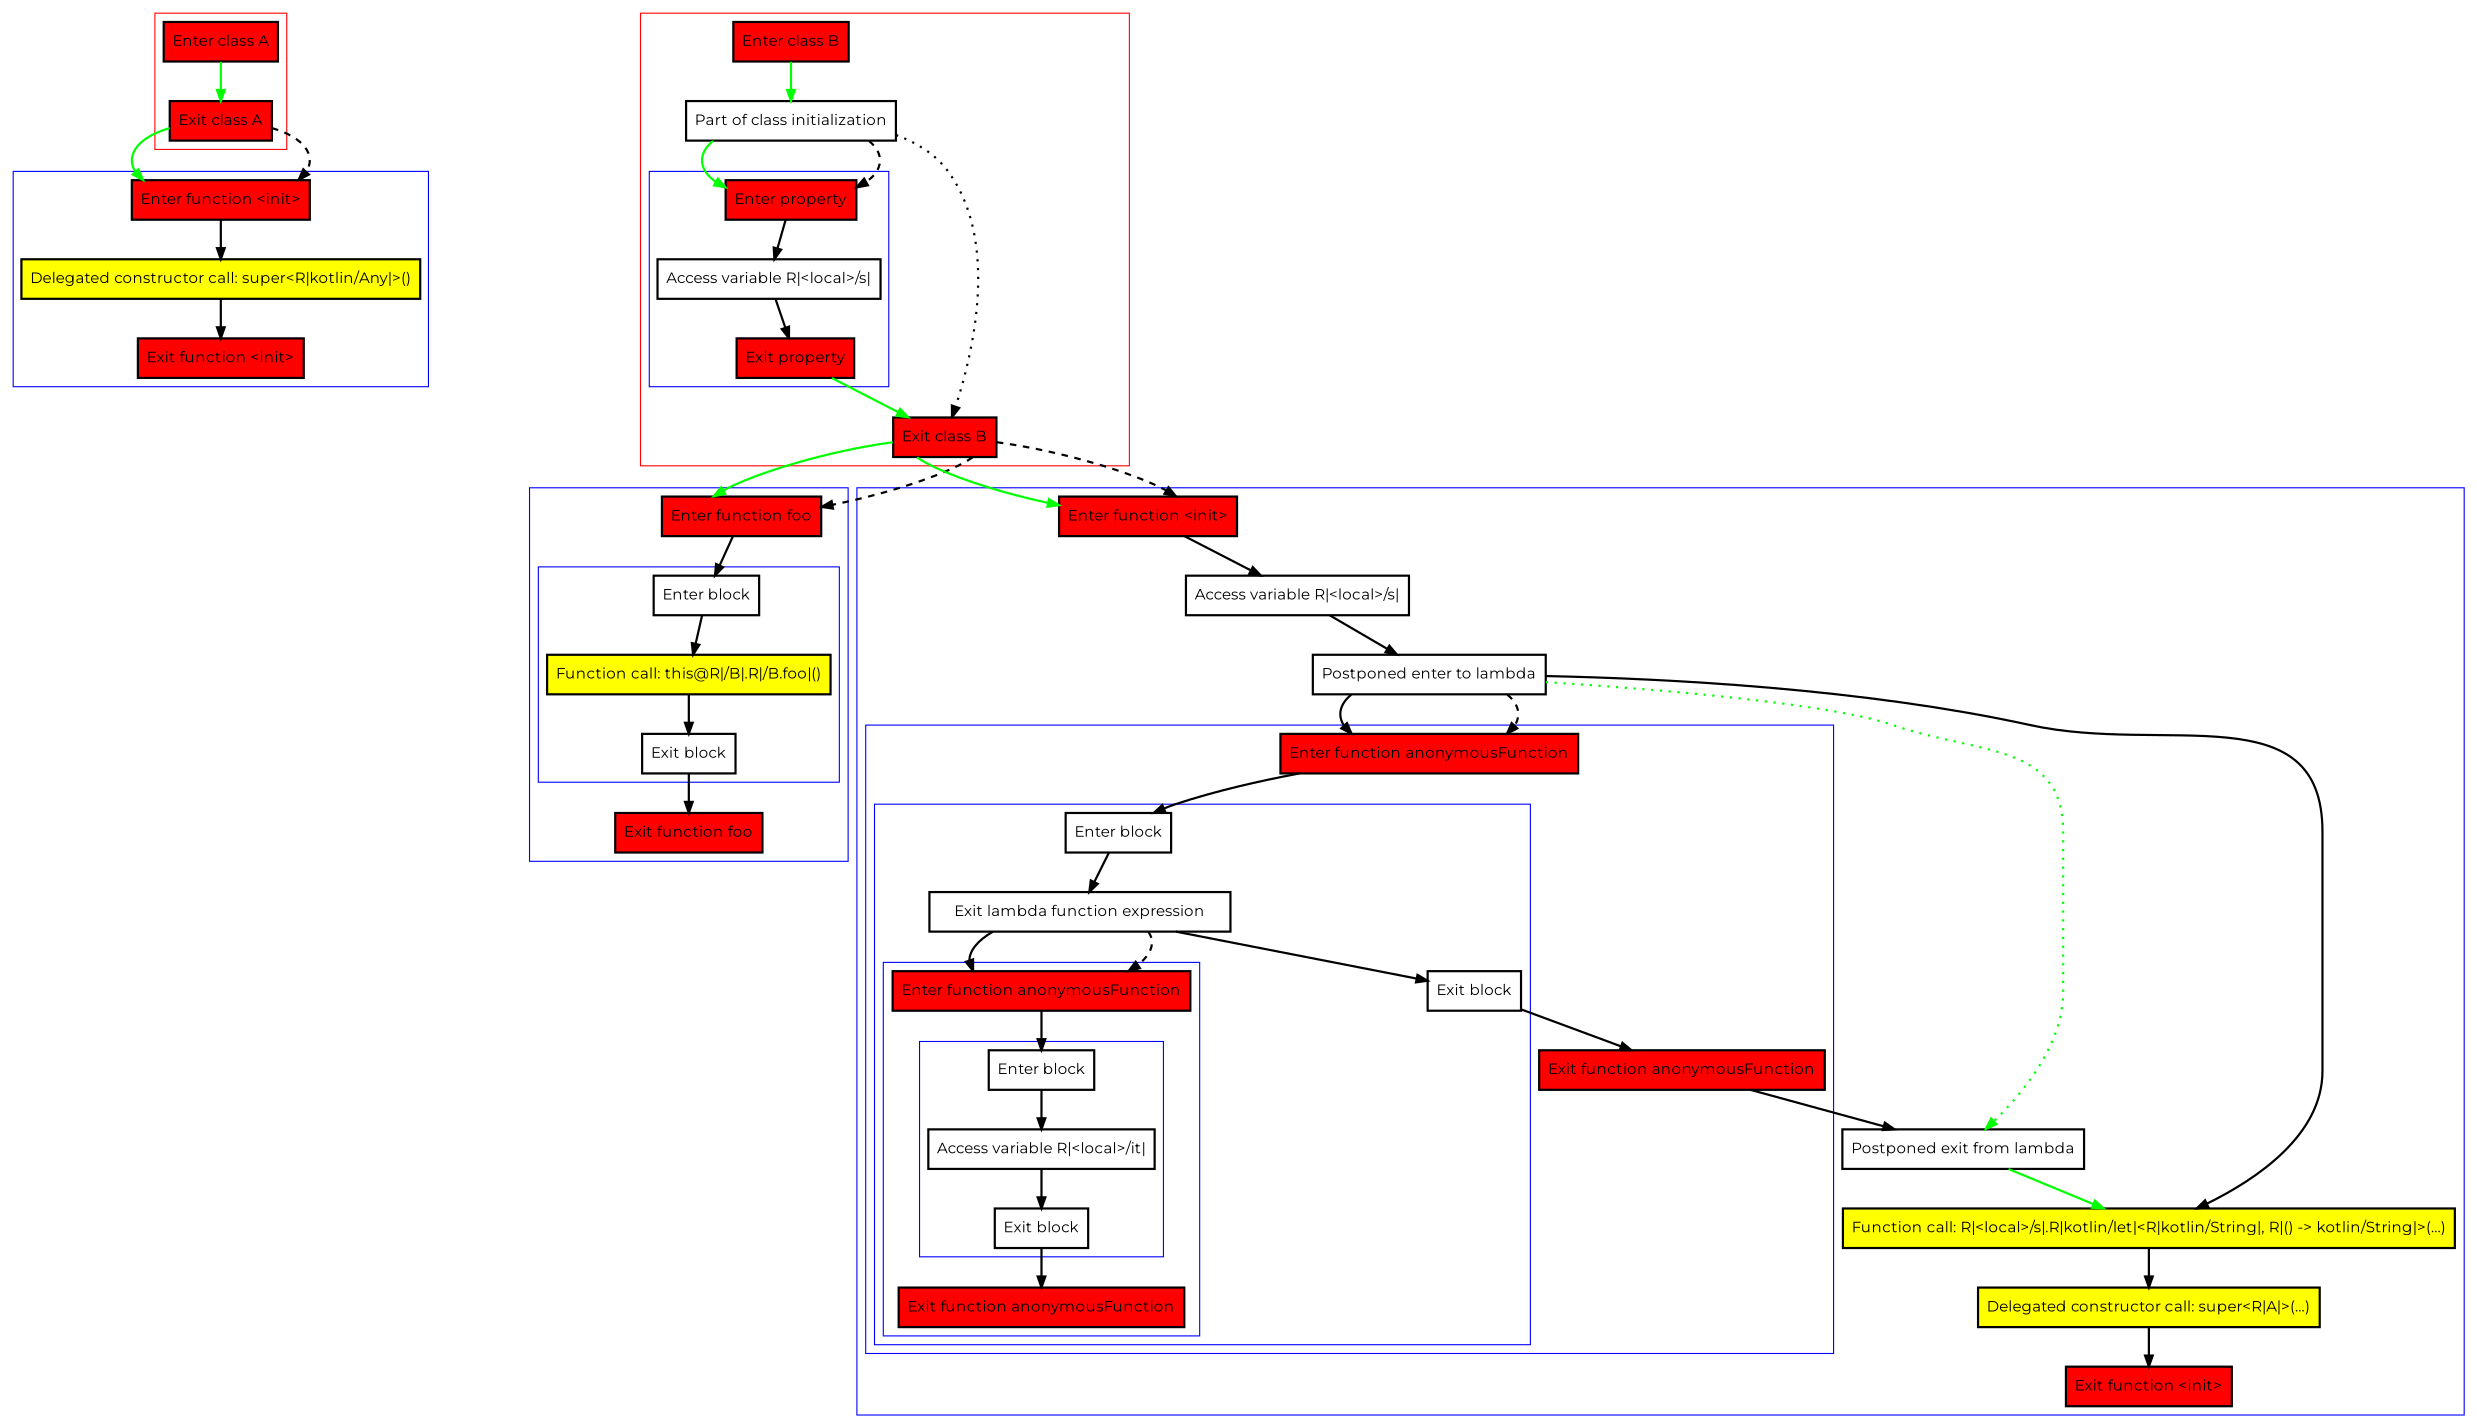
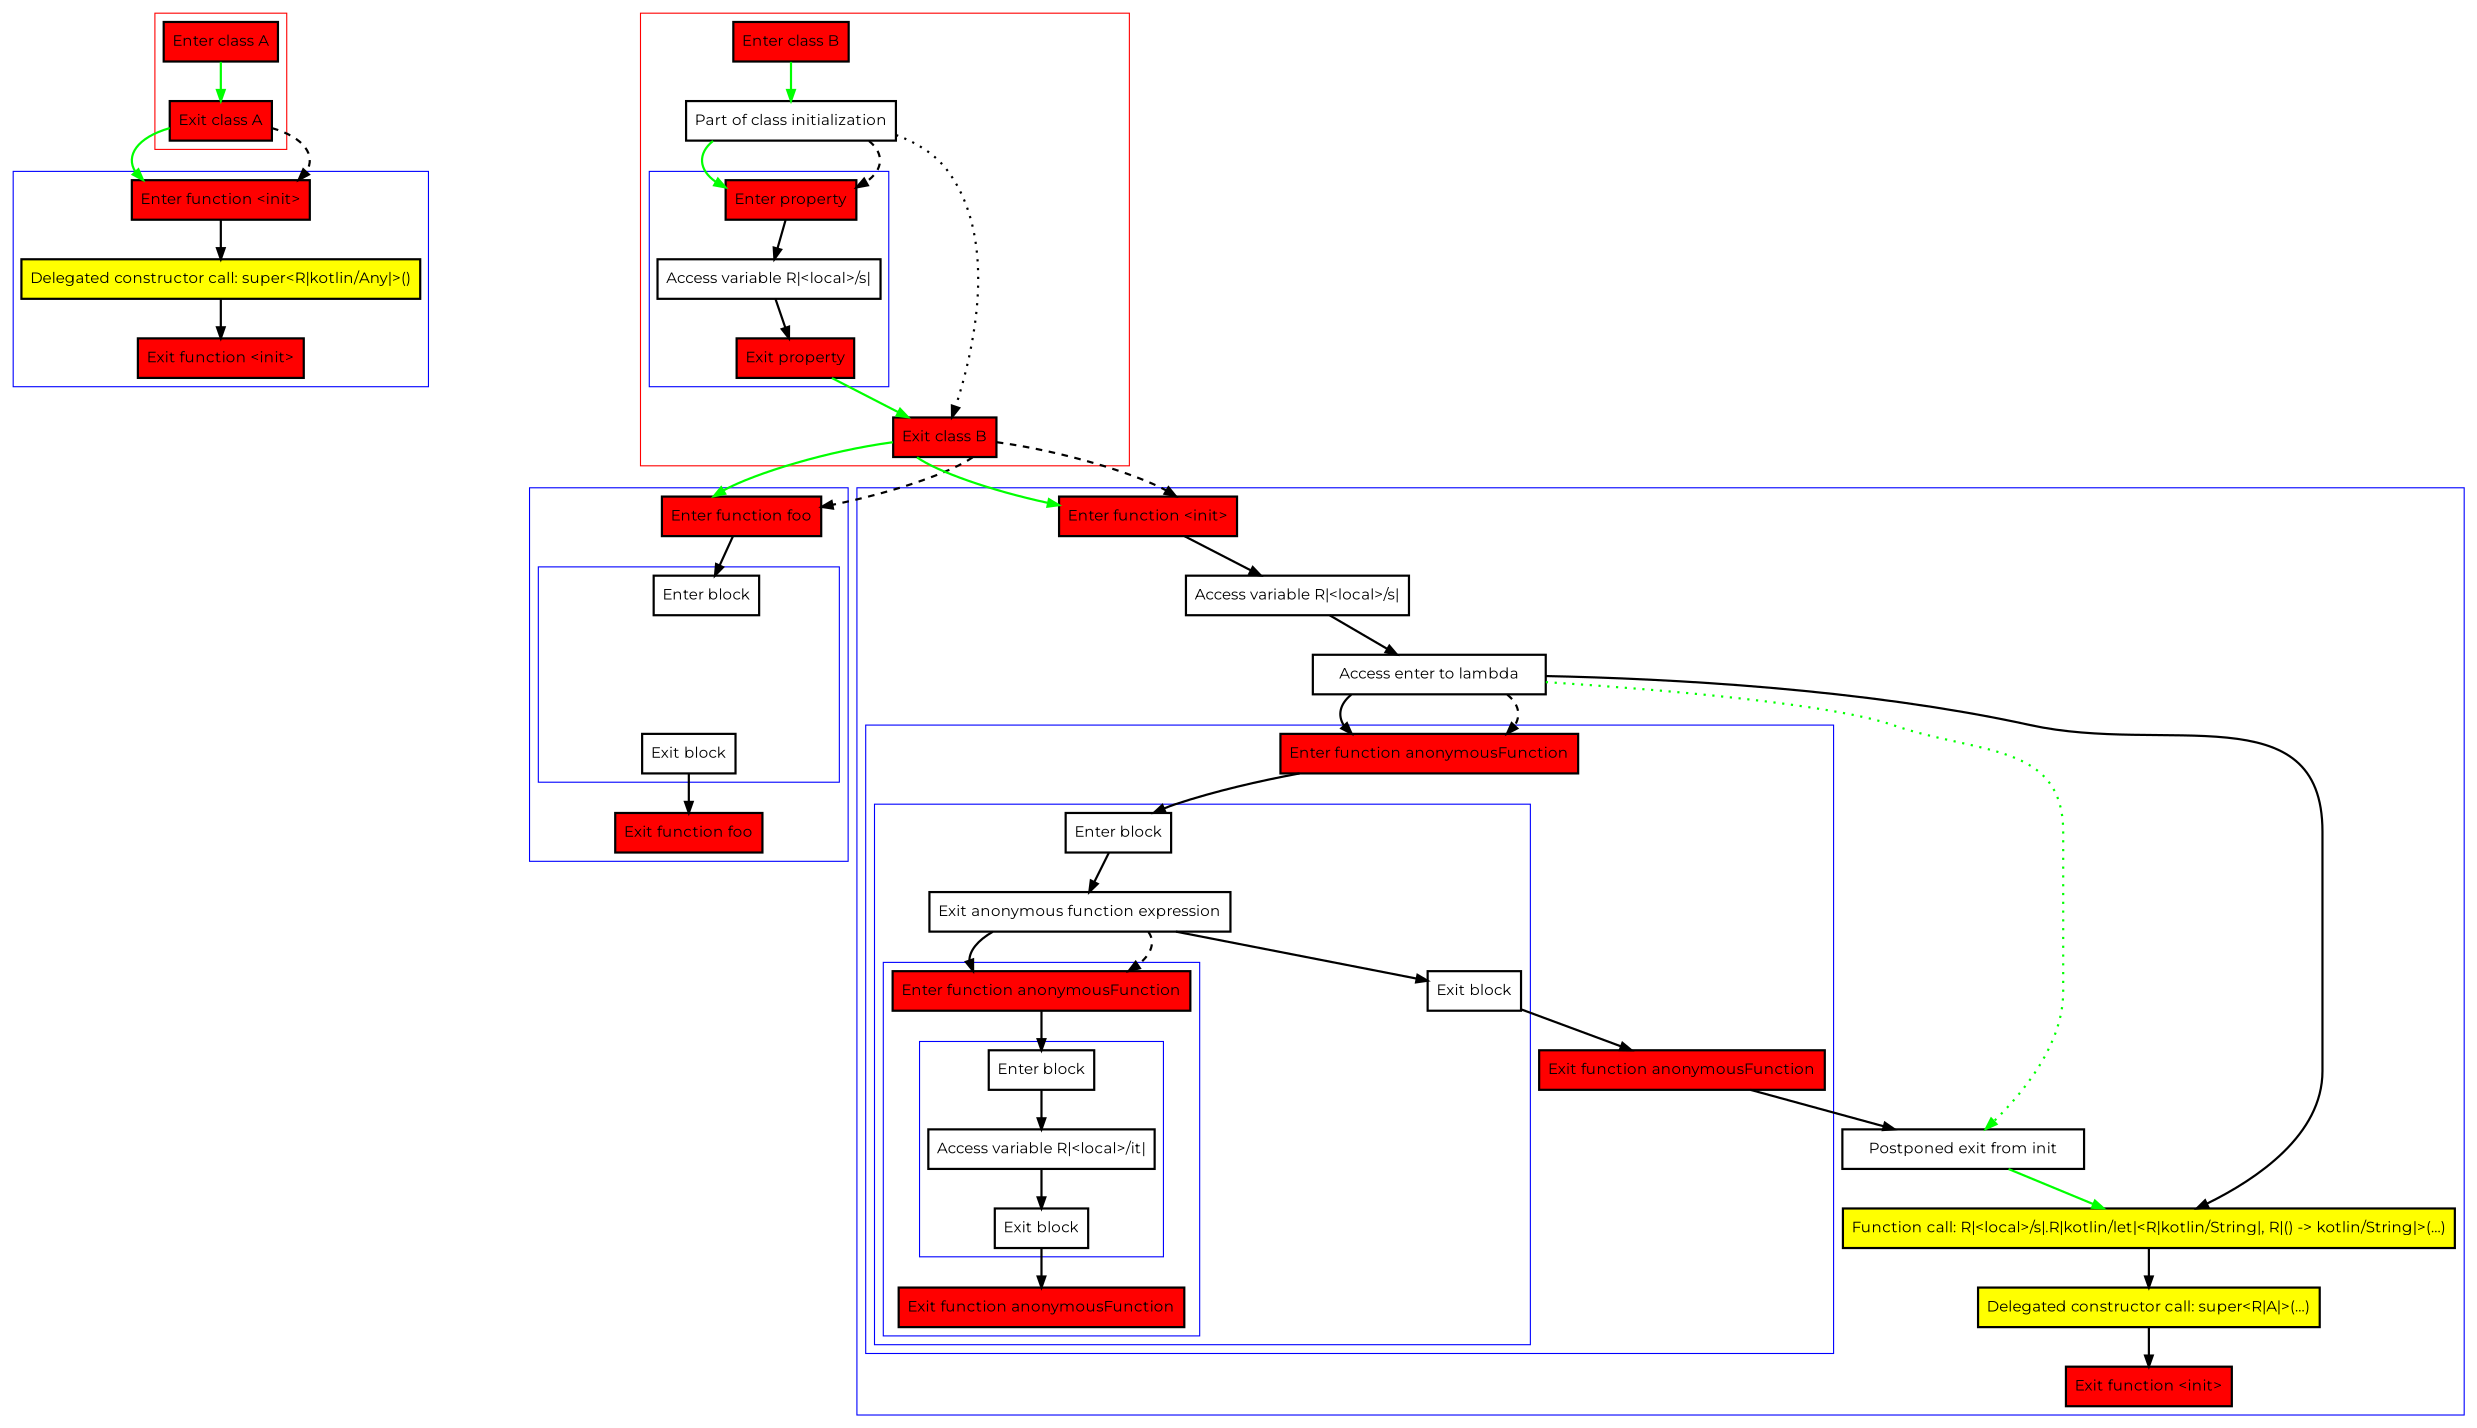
node "Function call: this@R|/B|.R|/B.foo|()": removed
node "Postponed enter to lambda": label "Postponed enter to lambda" -> "Access enter to lambda"
node "Exit lambda function expression": label "Exit lambda function expression" -> "Exit anonymous function expression"
node "Postponed exit from lambda": label "Postponed exit from lambda" -> "Postponed exit from init"
